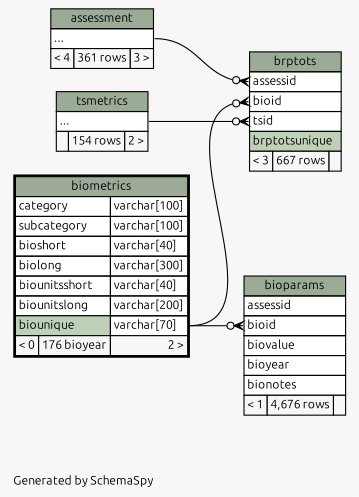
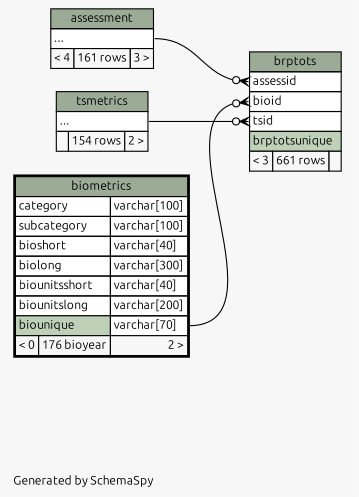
node "assessment": text "361 rows" -> "161 rows"
node "brptots": text "667 rows" -> "661 rows"
node "bioparams": removed
